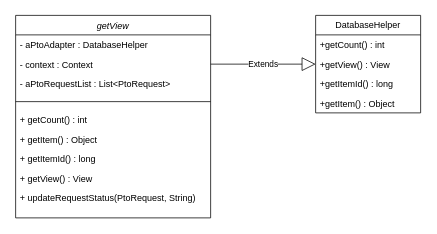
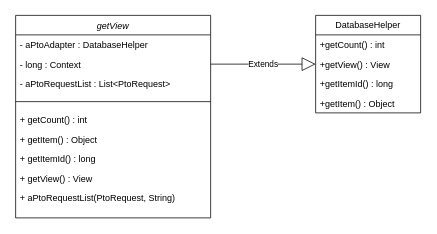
node "- context : Context": label "- context : Context" -> "- long : Context"
node "+ updateRequestStatus(PtoRequest, String)": label "+ updateRequestStatus(PtoRequest, String)" -> "+ aPtoRequestList(PtoRequest, String)"
